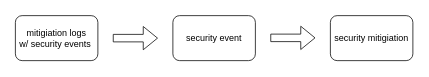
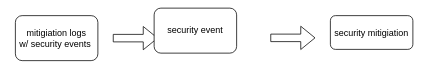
node "security event": moved (214, 38) -> (195, 30)
node "security mitigiation": size 83x45 -> 83x34
